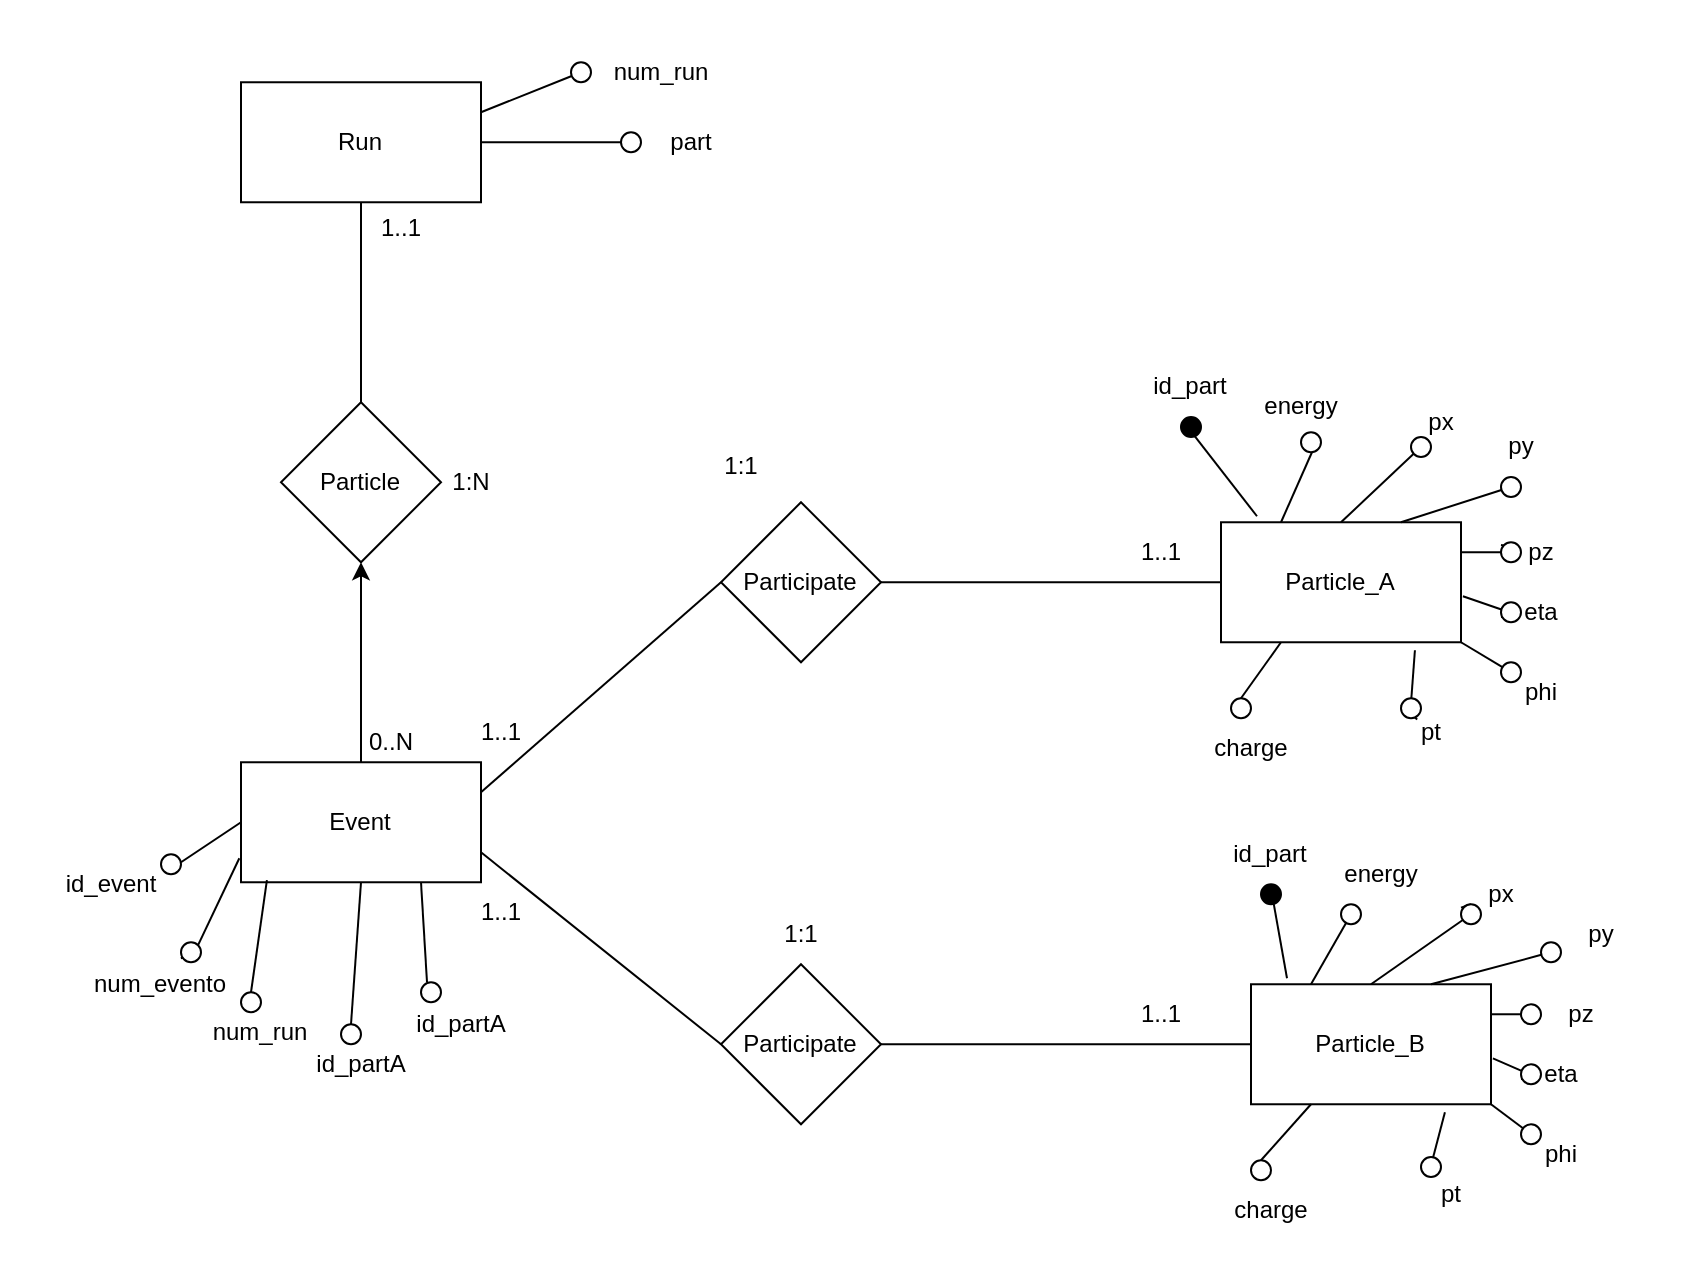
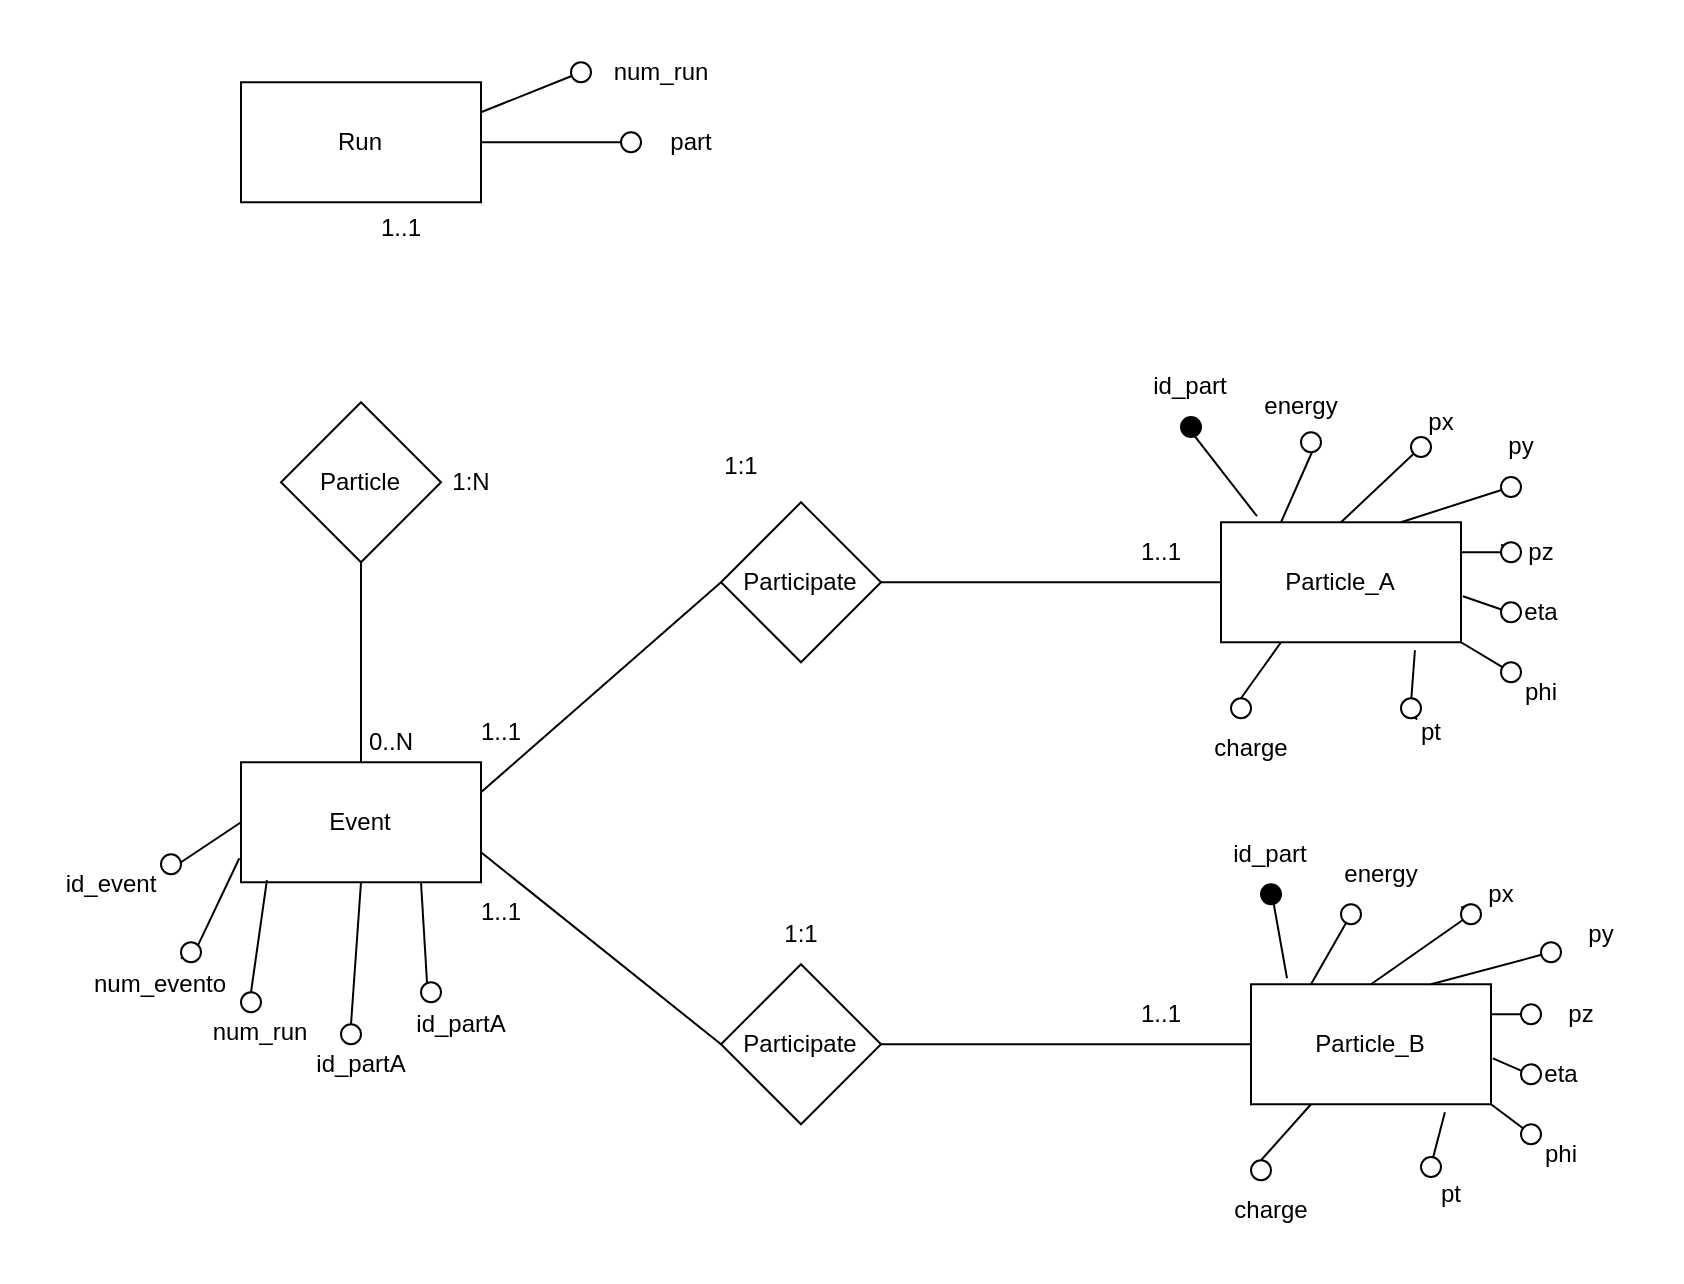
edge "Run" -- "Particle": removed
edge "Event" -> "Particle": arrowhead classic -> none
